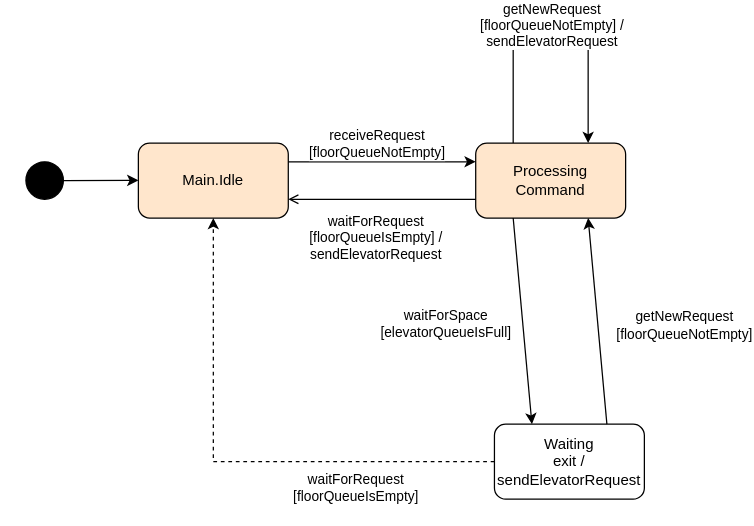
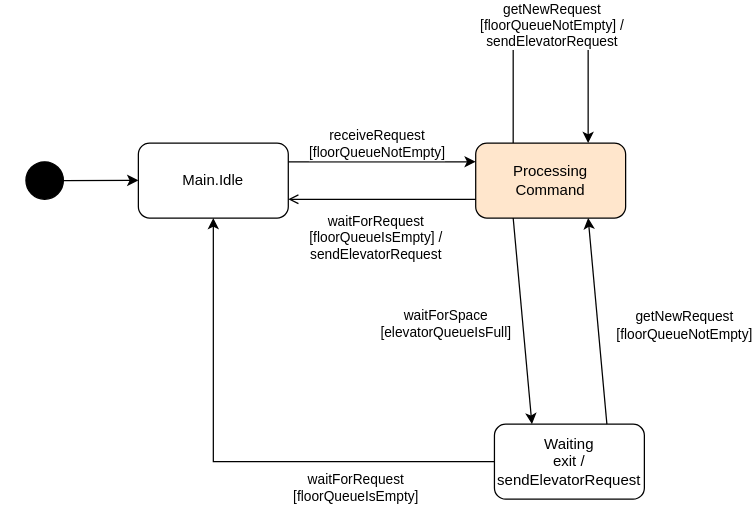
node "Main.Idle": fillcolor #ffe6cc -> #ffffff
edge "Waiting exit / sendElevatorRequest" -> "Main.Idle": style dashed -> solid
